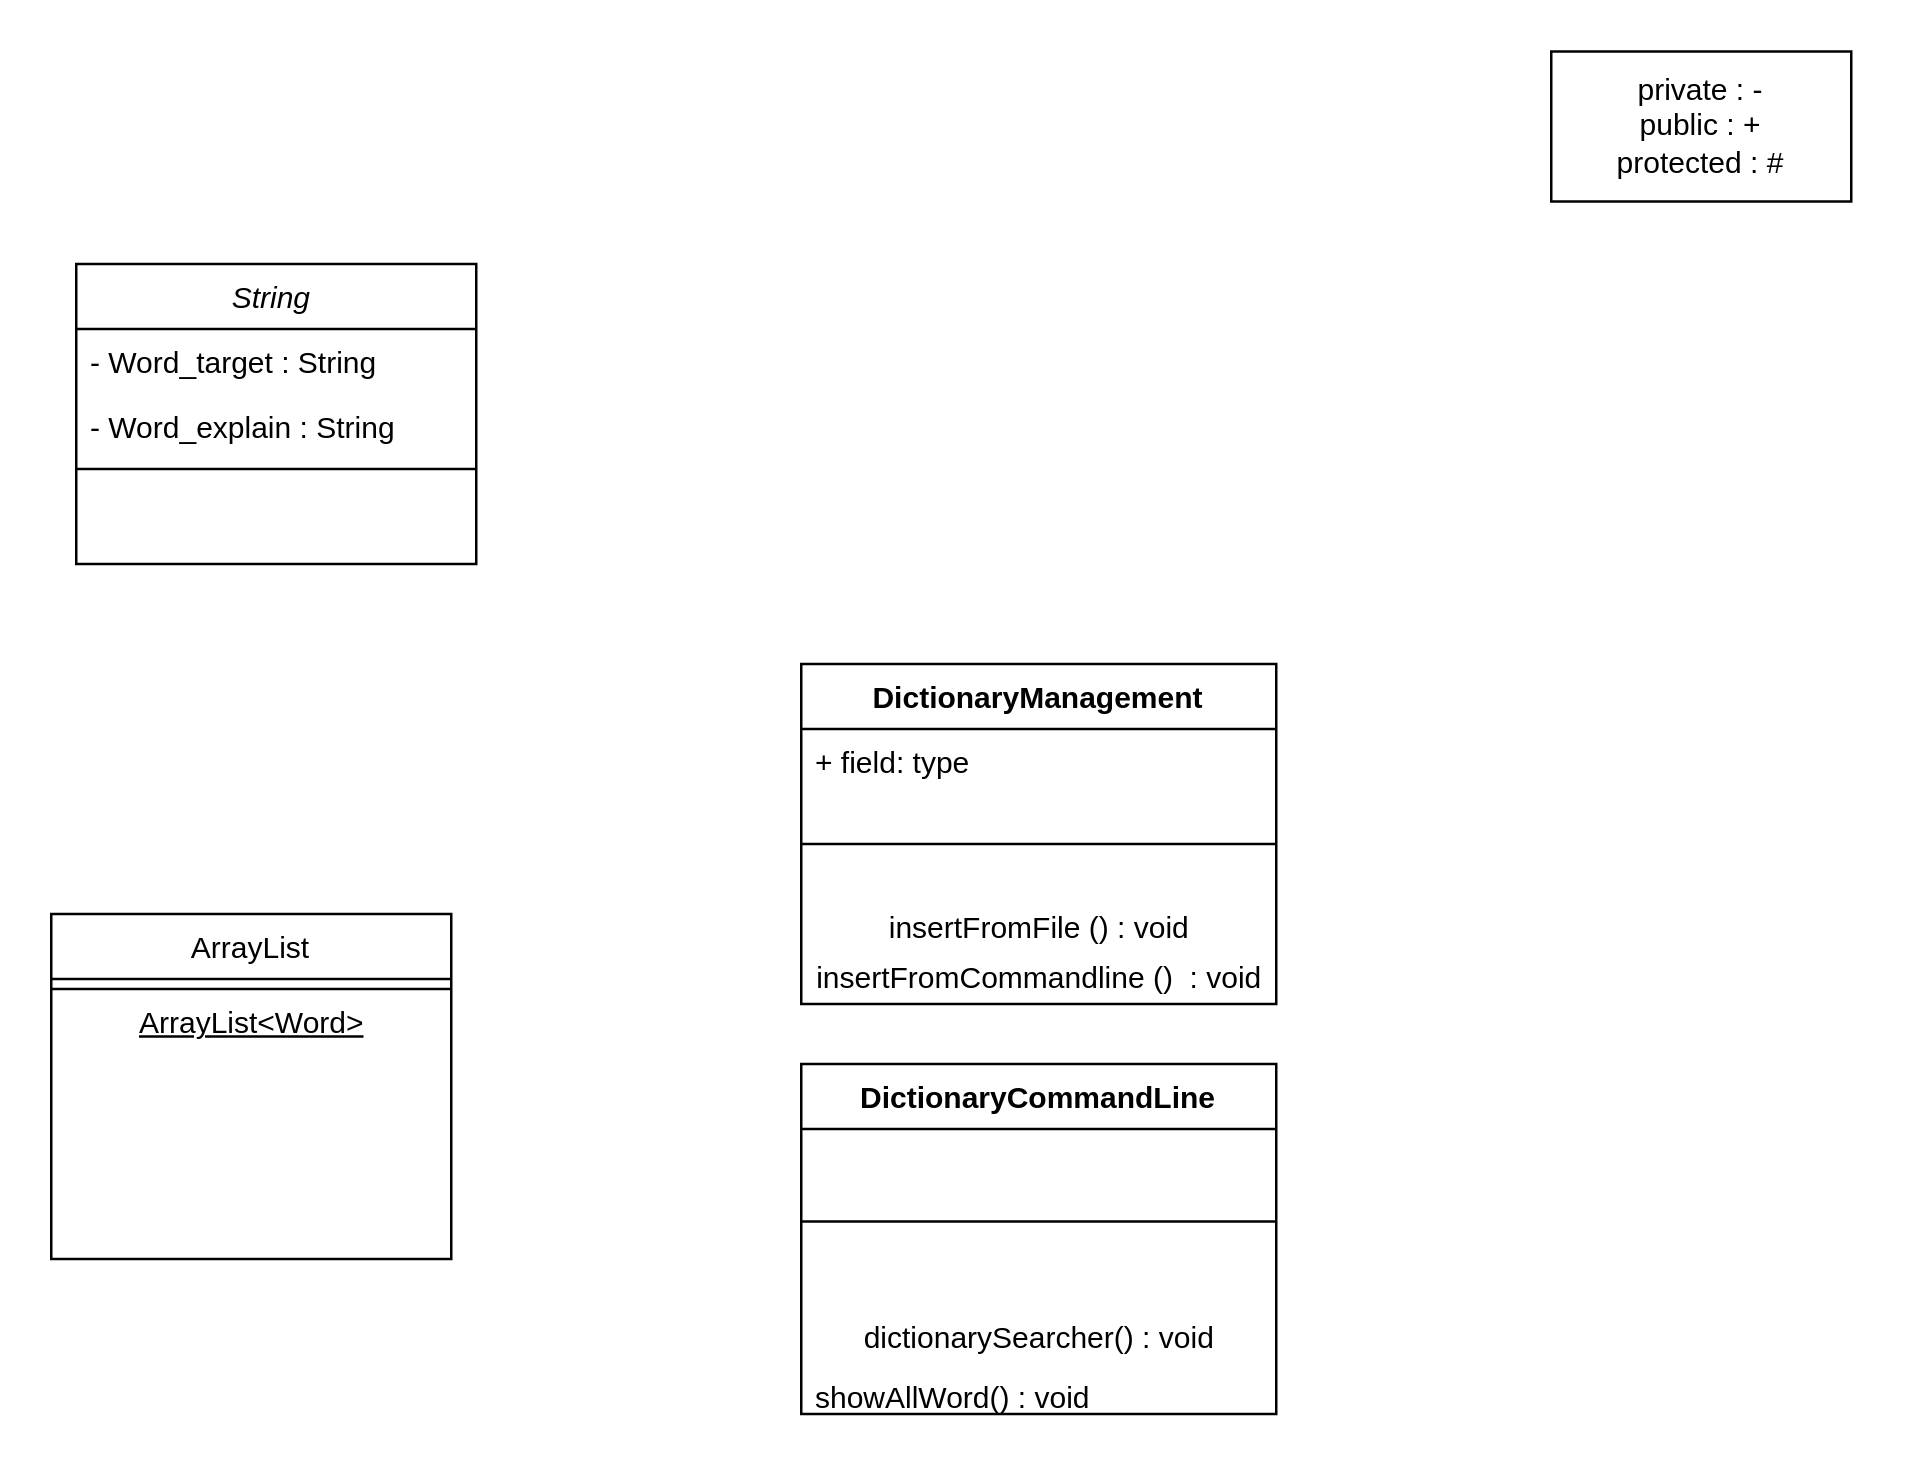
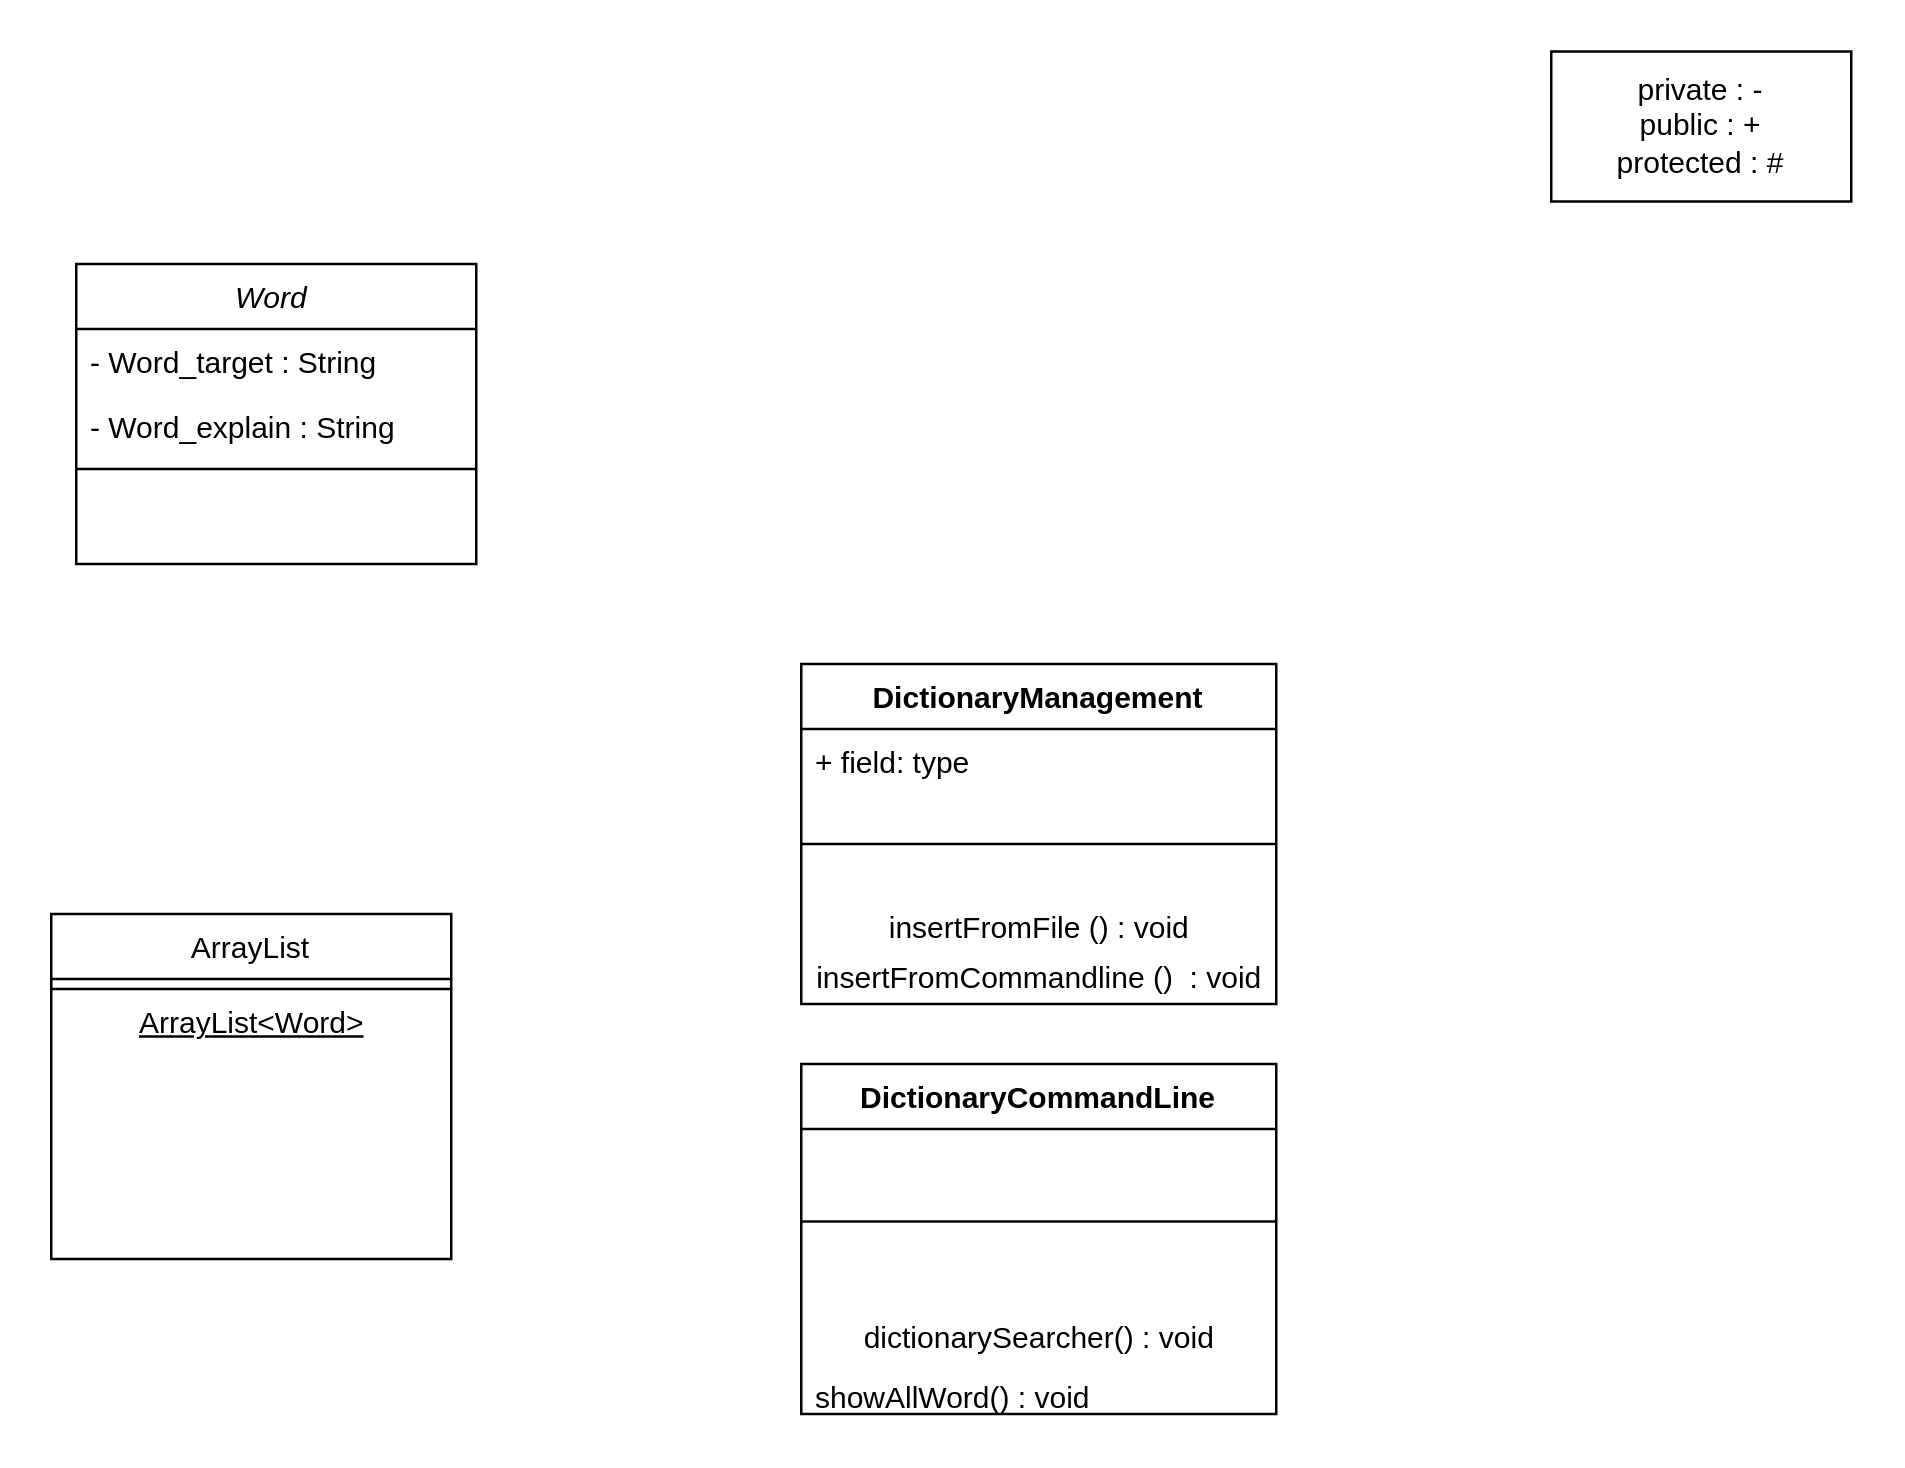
node "String": label "String" -> "Word"
